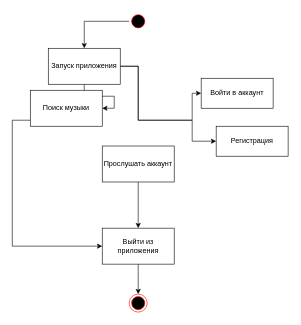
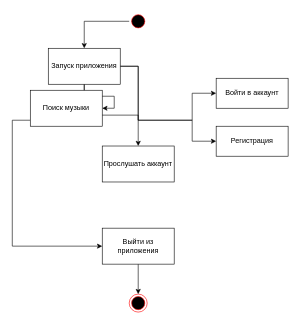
node "Войти в аккаунт": moved (237, 93) -> (252, 93)
edge "Запуск приложения" -> "Прослушать аккаунт": added
edge "Прослушать аккаунт" -> "Выйти из приложения": removed
